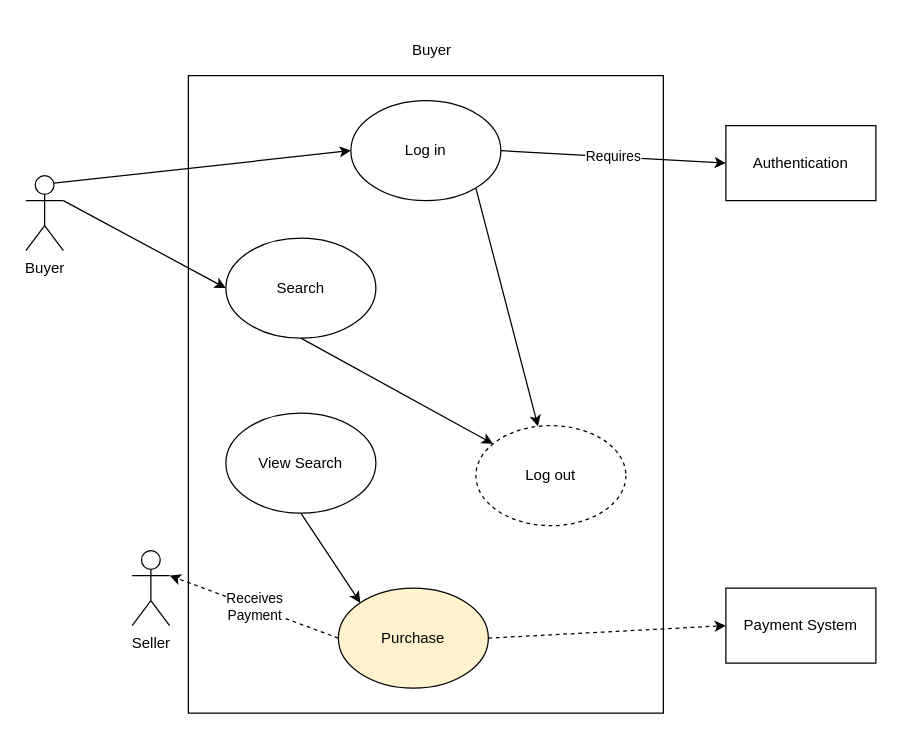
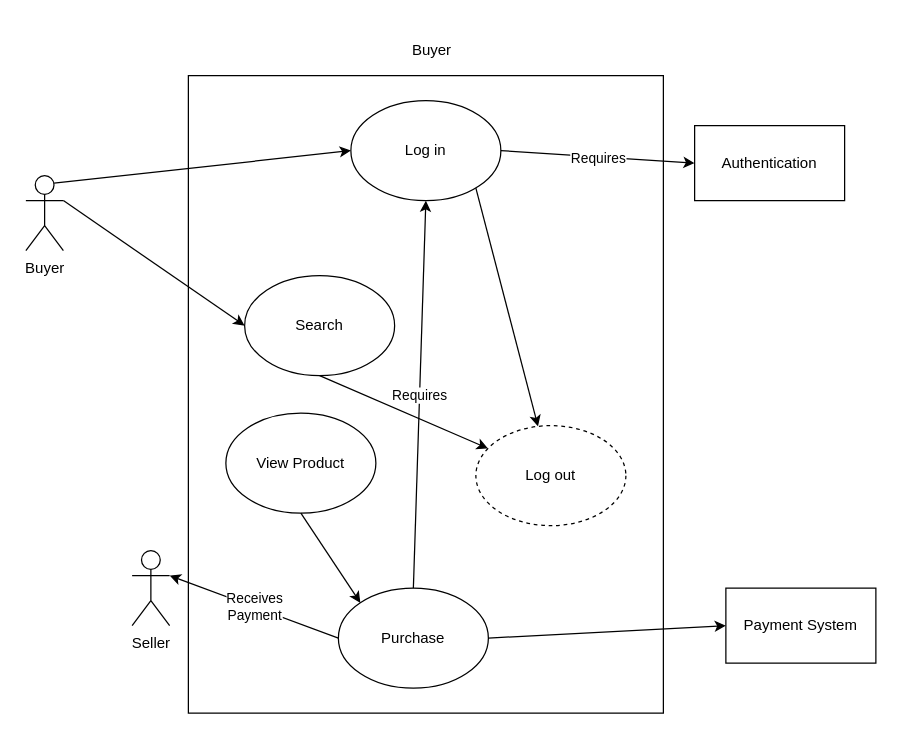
node "Authentication": moved (801, 163) -> (769, 163)
node "Search": moved (301, 288) -> (319, 326)
edge "Purchase" -> "Log in": added, label "Requires"
node "View Search": label "View Search" -> "View Product"
edge "Purchase" -> "Seller": style dashed -> solid
edge "Purchase" -> "Payment System": style dashed -> solid
node "Purchase": fillcolor #fff2cc -> #ffffff
